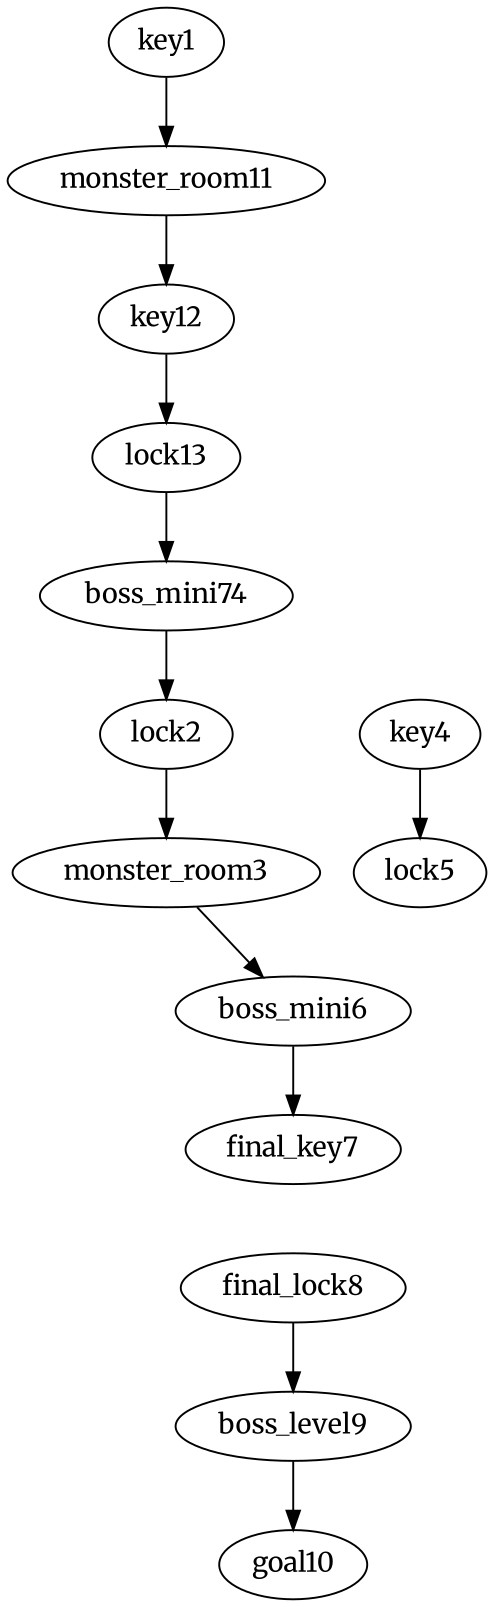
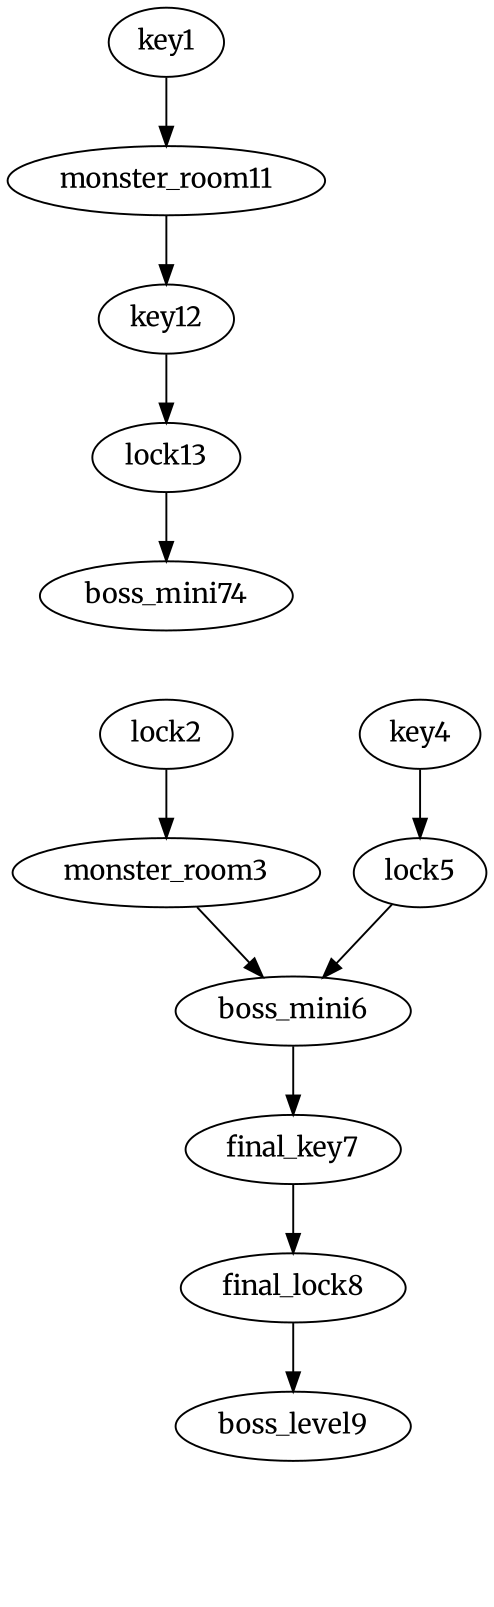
edge "boss_mini74" -> "lock2": removed
edge "lock5" -> "boss_mini6": added
edge "final_key7" -> "final_lock8": added
node "goal10": removed
